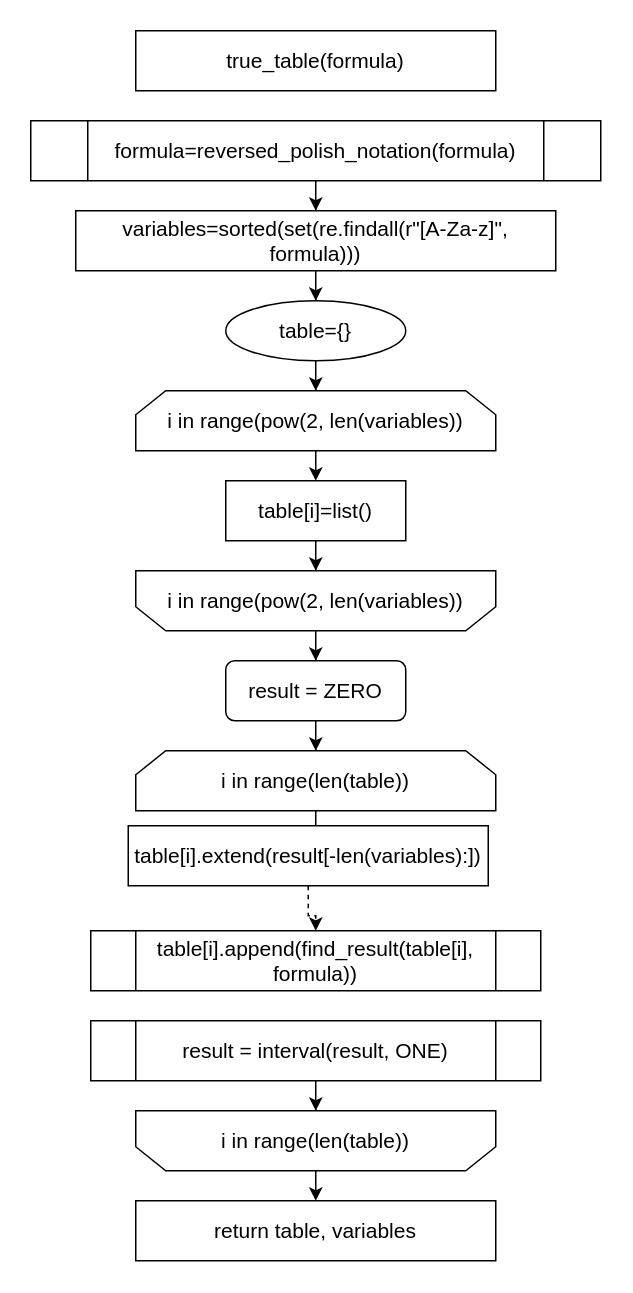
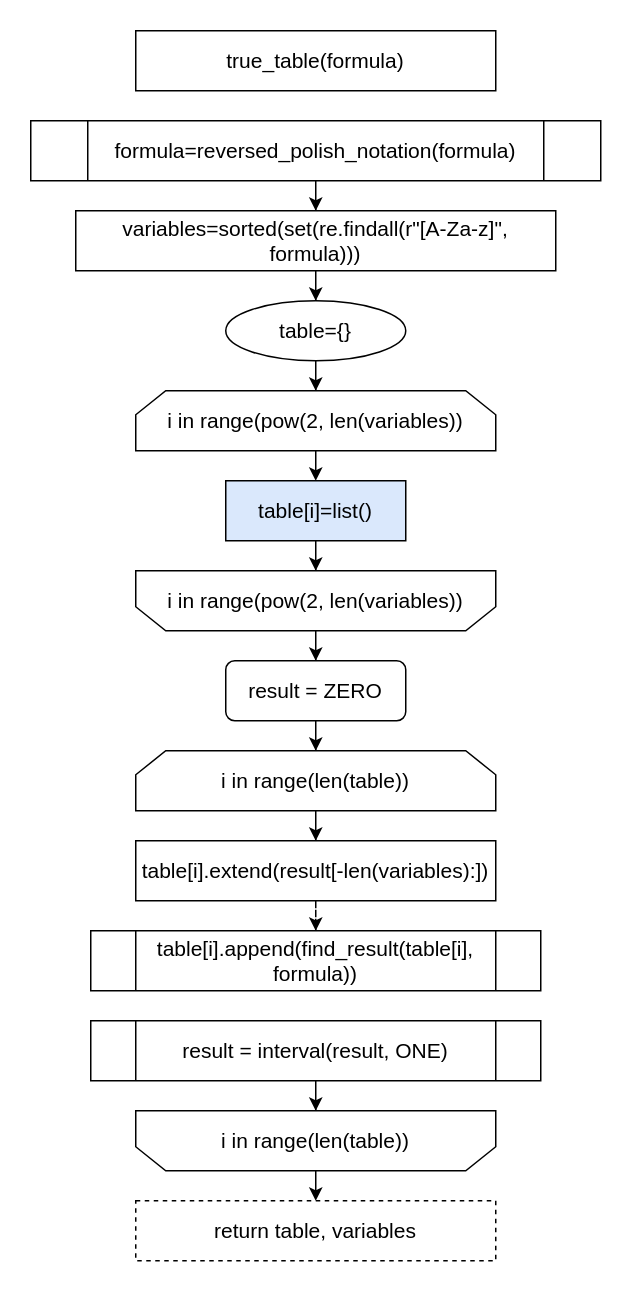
node "table[i]=list()": fillcolor #ffffff -> #dae8fc
node "table[i].extend(result[-len(variables):])": moved (308, 856) -> (316, 871)
node "return table, variables": style solid -> dashed
